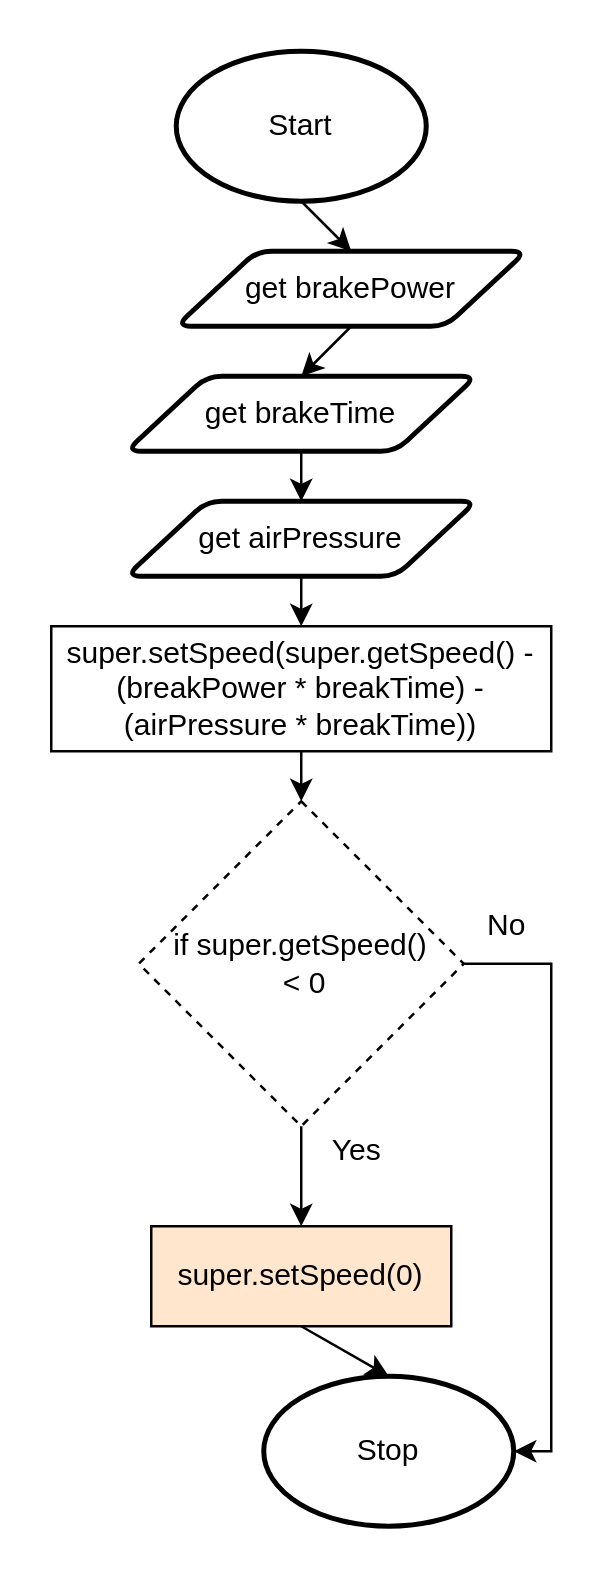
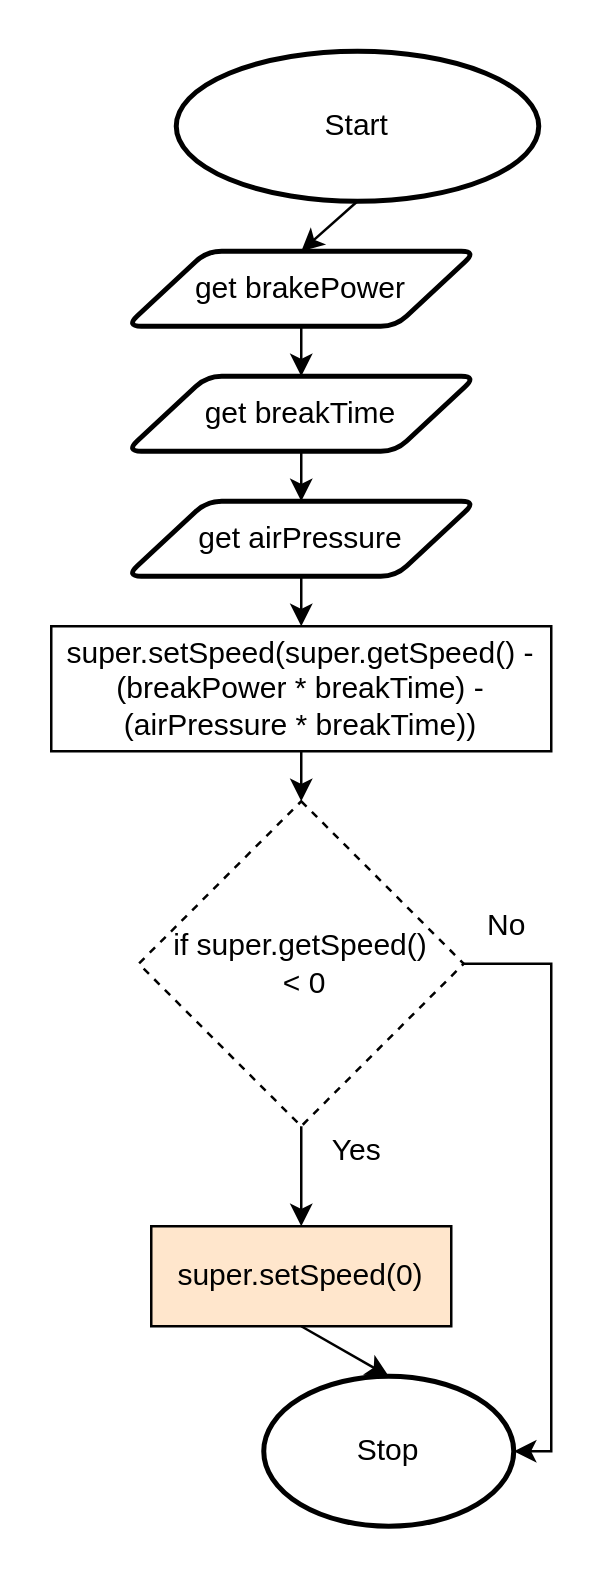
node "Start": size 250x150 -> 363x150
node "get brakePower": moved (351, 289) -> (301, 289)
node "get brakeTime": label "get brakeTime" -> "get breakTime"
